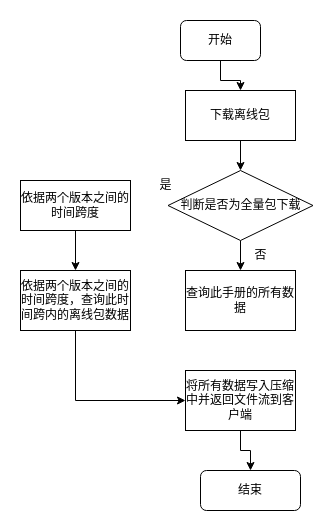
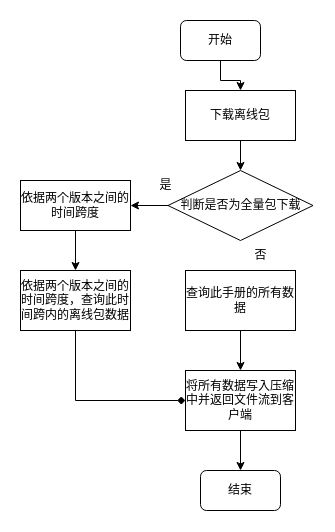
edge "判断是否为全量包下载" -> "依据两个版本之间的时间跨度": added
edge "判断是否为全量包下载" -> "查询此手册的所有数据": removed
edge "查询此手册的所有数据" -> "将所有数据写入压缩中并返回文件流到客户端": added
edge "依据两个版本之间的时间跨度，查询此时间跨内的离线包数据" -> "将所有数据写入压缩中并返回文件流到客户端": arrowhead classic -> diamond
node "结束": size 100x40 -> 80x40
